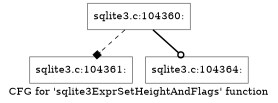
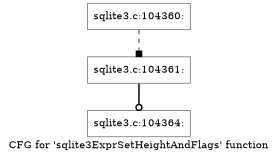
edge "sqlite3.c:104360:" -> "sqlite3.c:104364:": now "sqlite3.c:104361:" -> "sqlite3.c:104364:"
